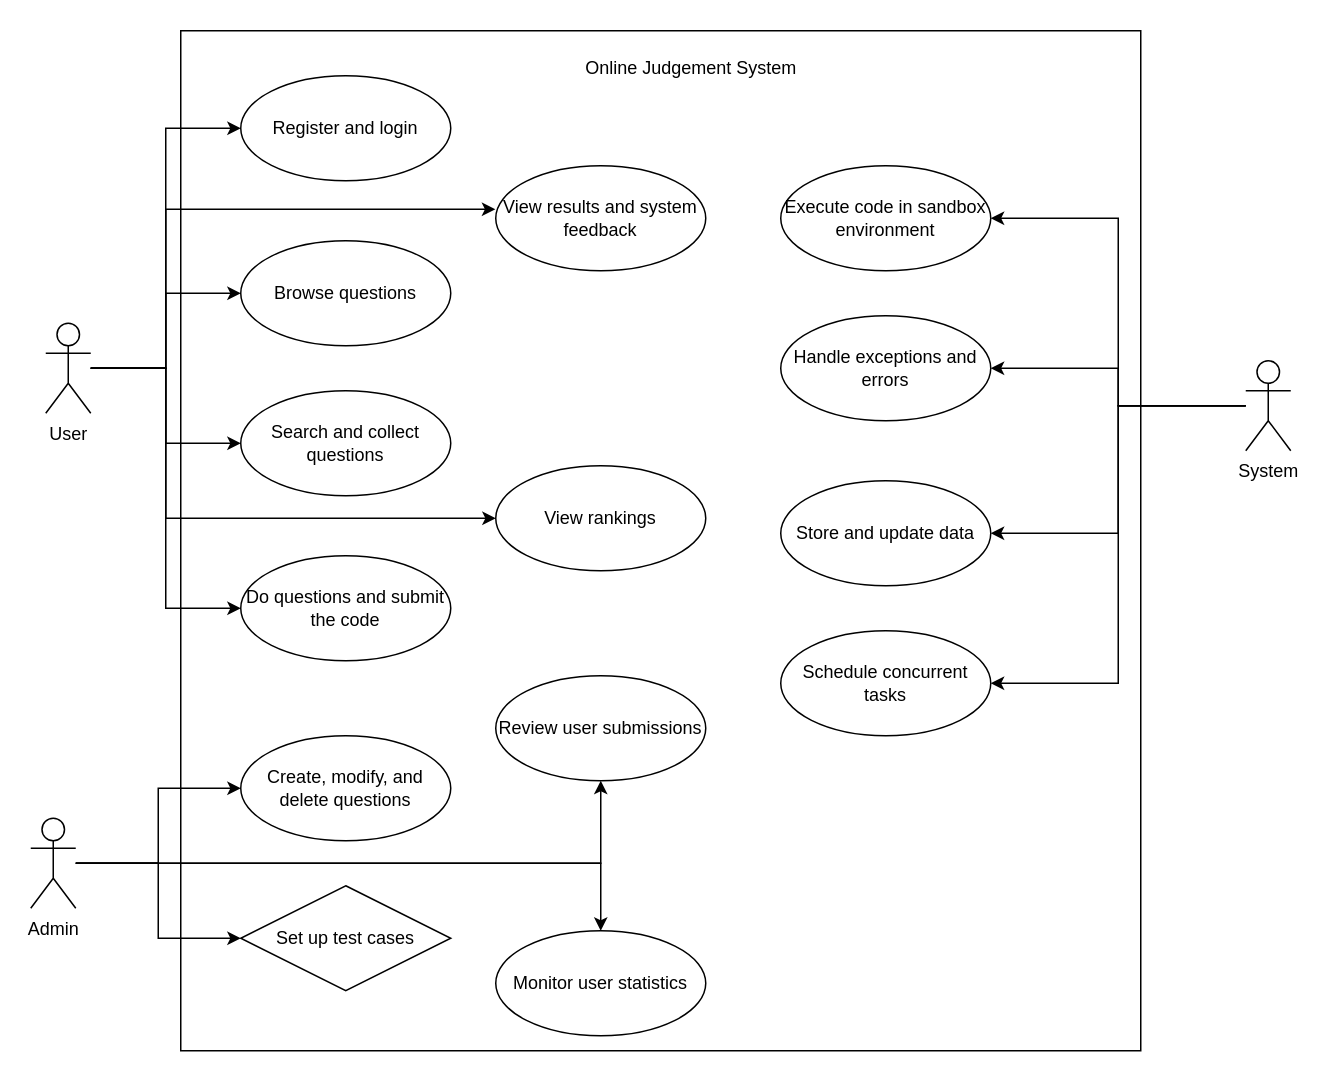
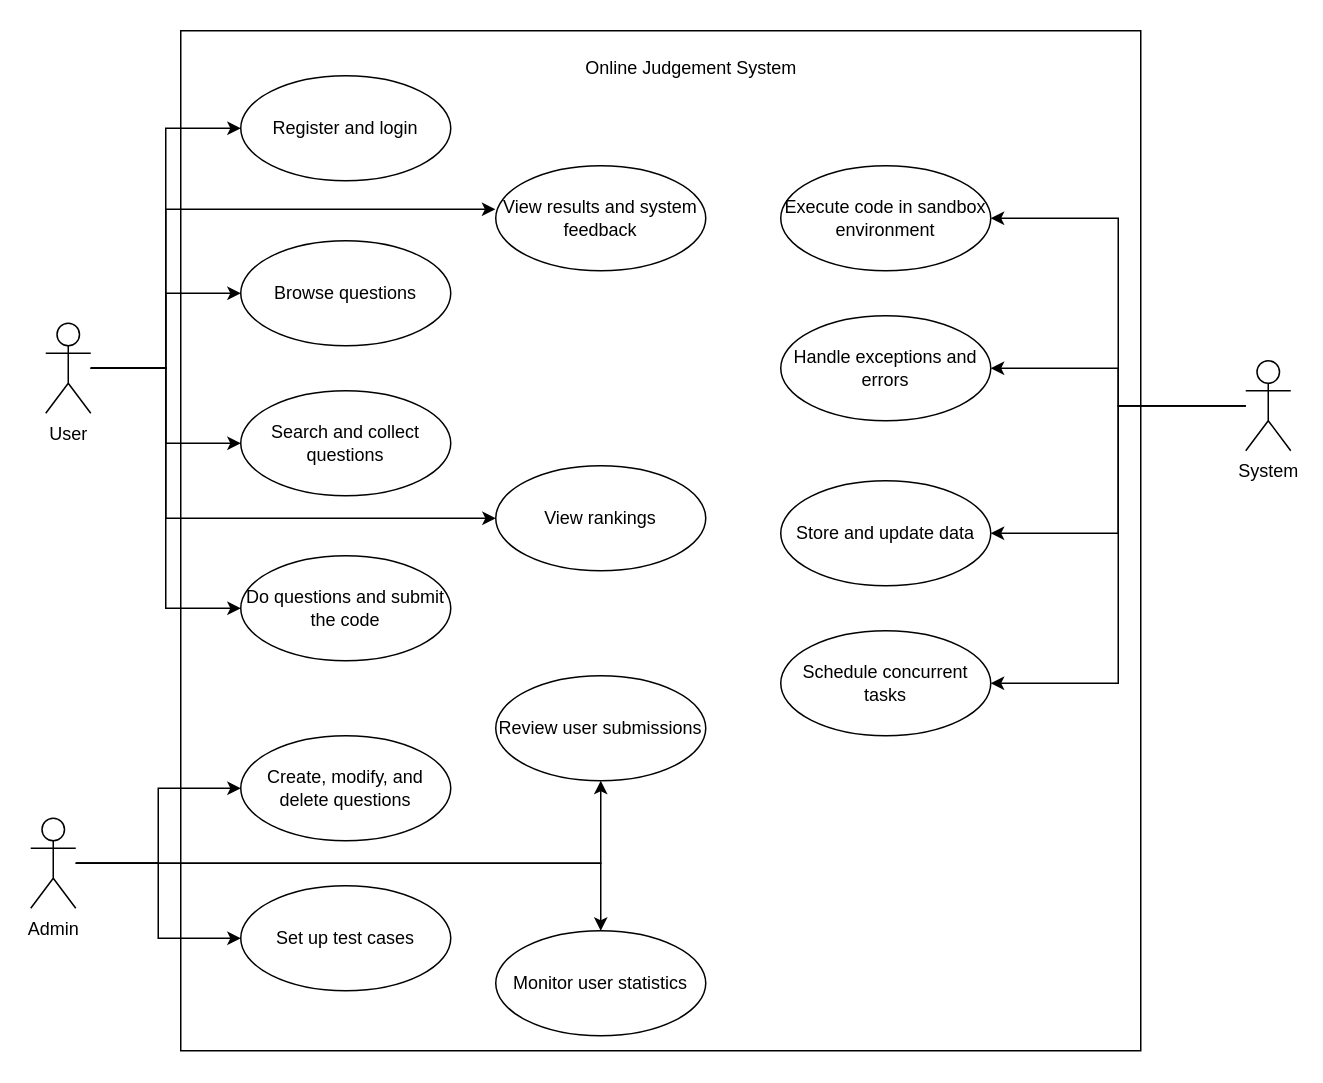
node "Set up test cases": shape diamond -> ellipse
